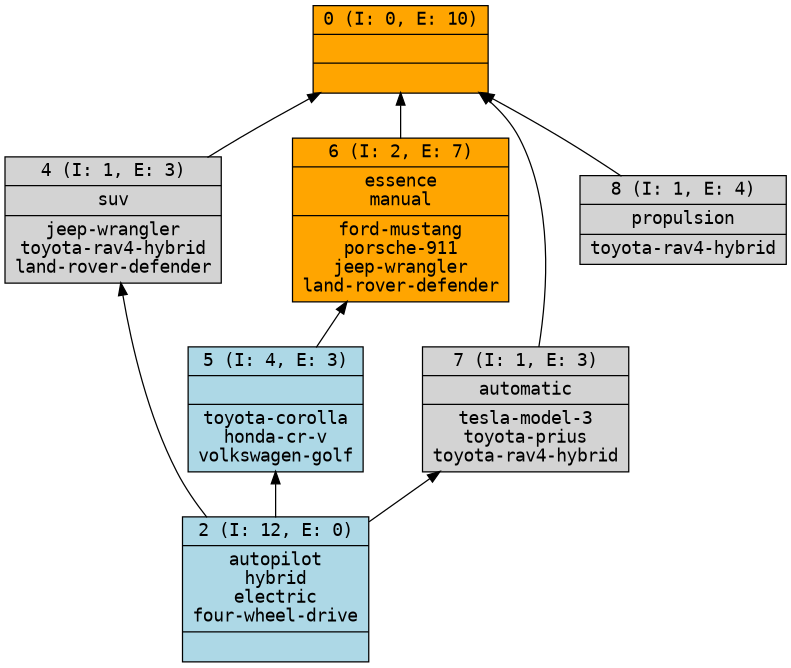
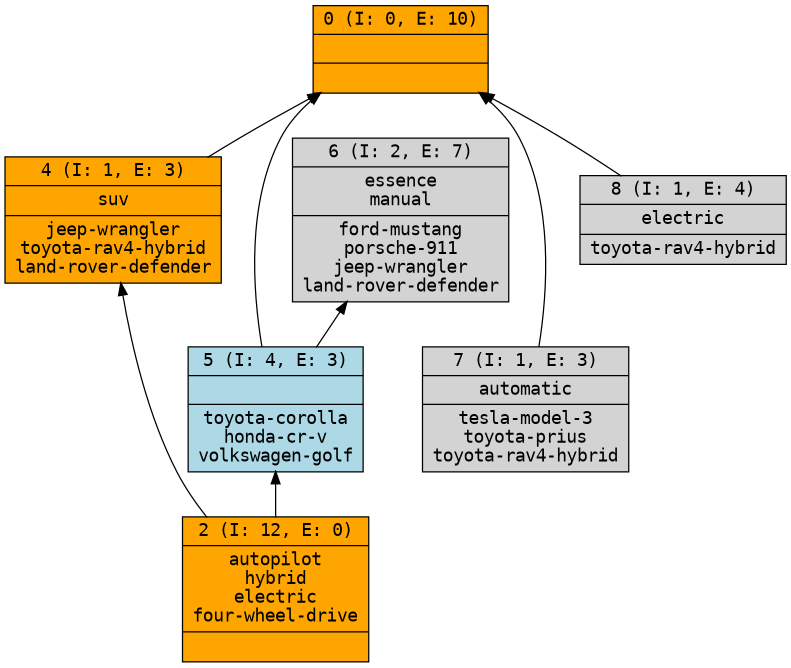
edge "6 (I: 2, E: 7)" -> "0 (I: 0, E: 10)": now "5 (I: 4, E: 3)" -> "0 (I: 0, E: 10)"
node "8 (I: 1, E: 4)": text "propulsion" -> "electric"
node "4 (I: 1, E: 3)": fillcolor lightgrey -> orange
node "6 (I: 2, E: 7)": fillcolor orange -> lightgrey
edge "2 (I: 12, E: 0)" -> "7 (I: 1, E: 3)": removed
node "2 (I: 12, E: 0)": fillcolor lightblue -> orange
